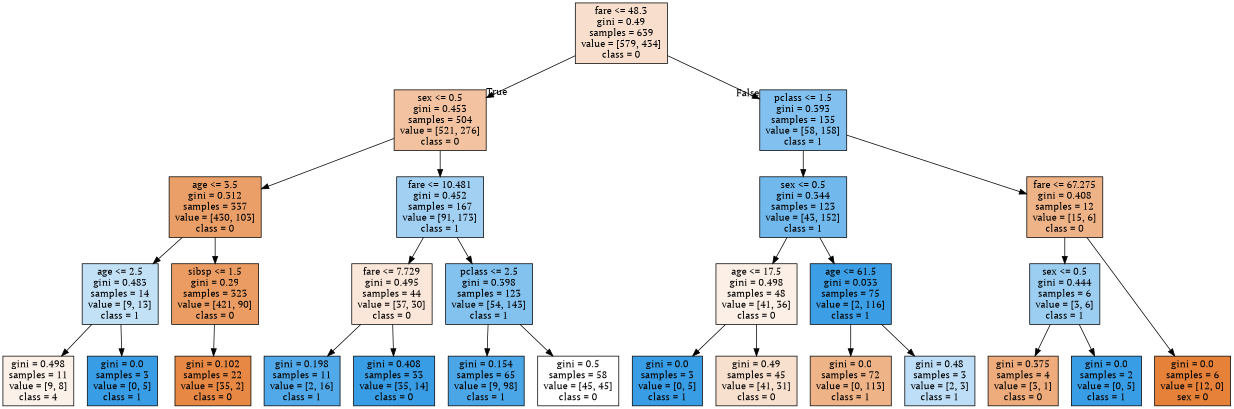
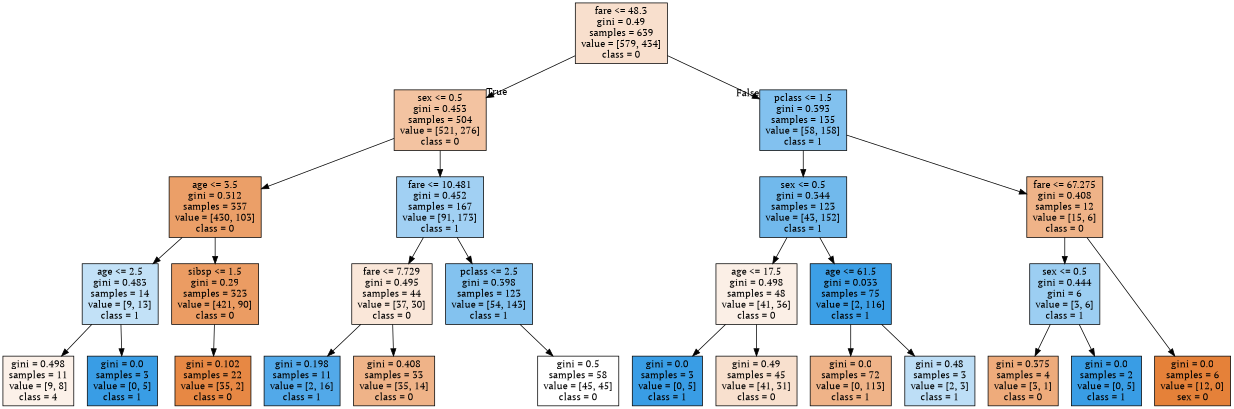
node "sex <= 0.5 gini = 0.444 samples = 6 value = [3, 6] class = 1": label "sex <= 0.5 gini = 0.444 samples = 6 value = [3, 6] class = 1" -> "sex <= 0.5 gini = 0.444 gini = 6 value = [3, 6] class = 1"
node "gini = 0.408 samples = 33 value = [35, 14] class = 0": fillcolor #399de5ff -> #e5813999
node "gini = 0.154 samples = 65 value = [9, 98] class = 1": removed
